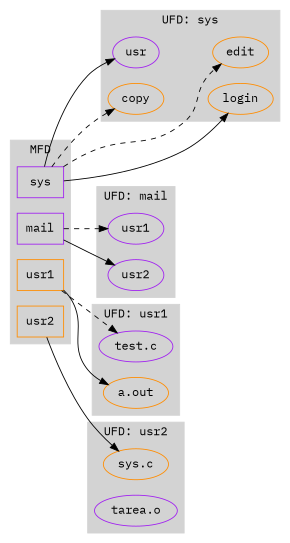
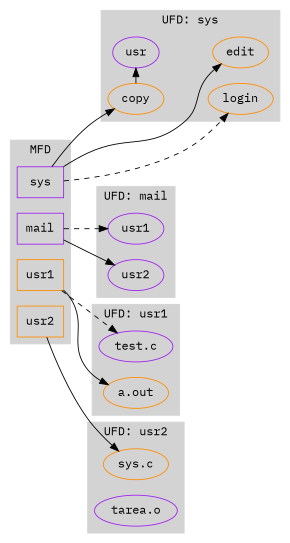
edge "sys" -> "usr": now "copy" -> "usr"
edge "sys" -> "copy": style dashed -> solid
edge "sys" -> "edit": style dashed -> solid
edge "sys" -> "login": style solid -> dashed
